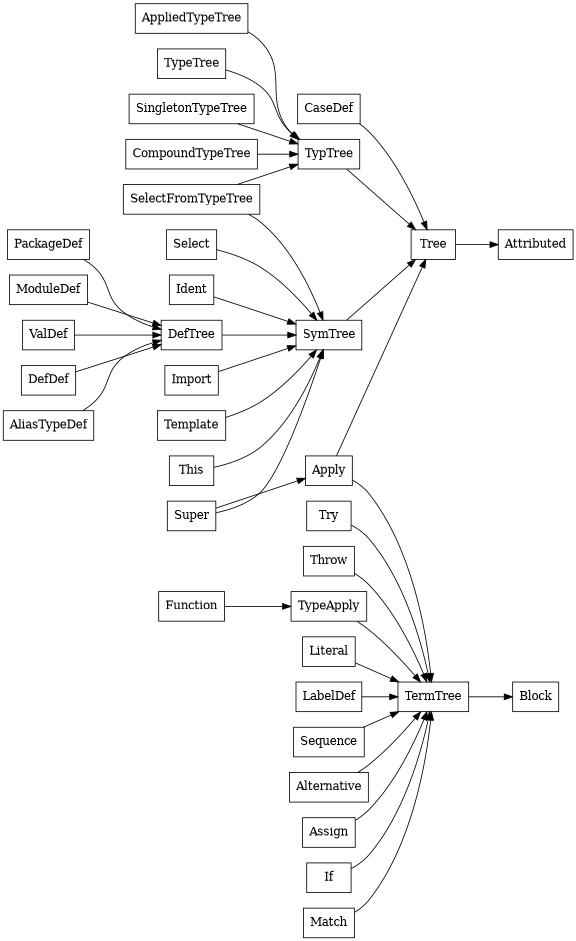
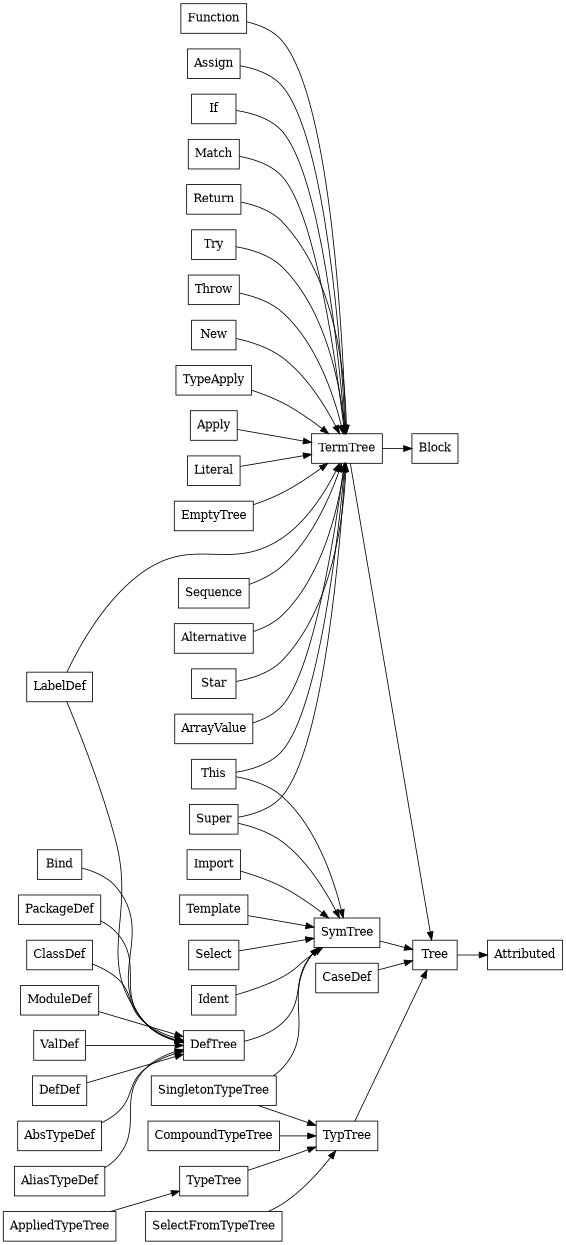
edge "AppliedTypeTree" -> "TypTree": now "AppliedTypeTree" -> "TypeTree"
node "Return": added
edge "SelectFromTypeTree" -> "SymTree": now "SingletonTypeTree" -> "SymTree"
node "New": added
edge "Apply" -> "Tree": now "TermTree" -> "Tree"
edge "Super" -> "Apply": now "Super" -> "TermTree"
node "EmptyTree": added
edge "Function" -> "TypeApply": now "Function" -> "TermTree"
edge "This" -> "TermTree": added
node "Star": added
node "ArrayValue": added
node "Bind": added
edge "LabelDef" -> "DefTree": added
node "ClassDef": added
node "AbsTypeDef": added
